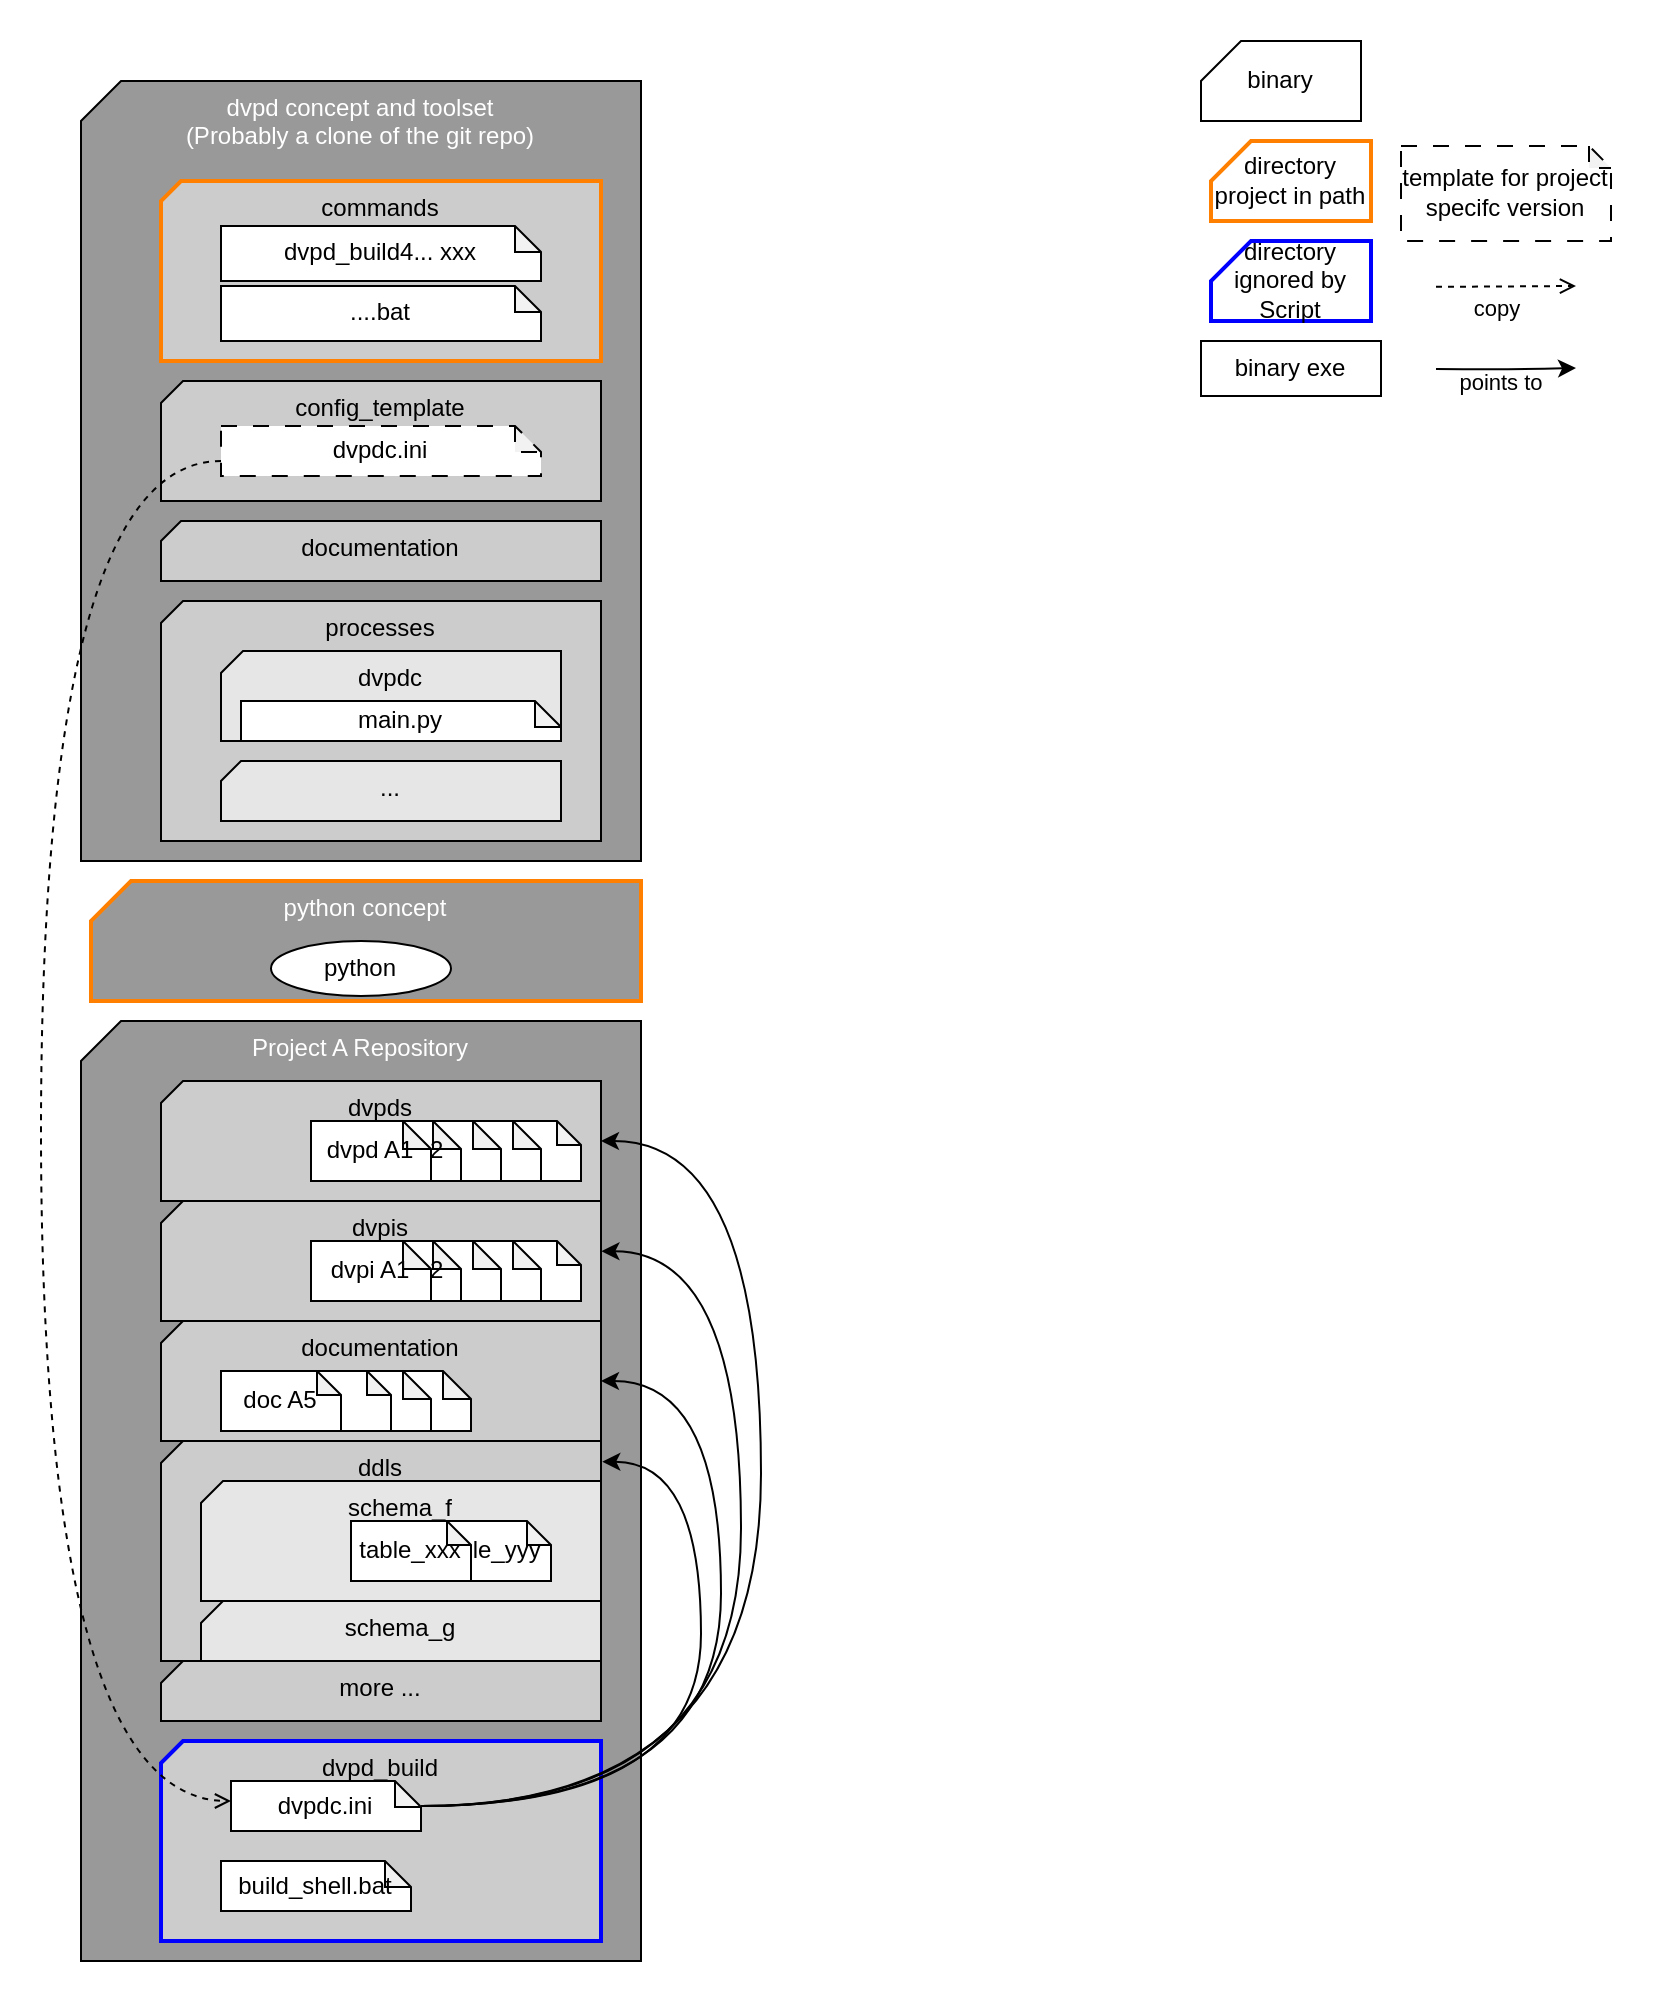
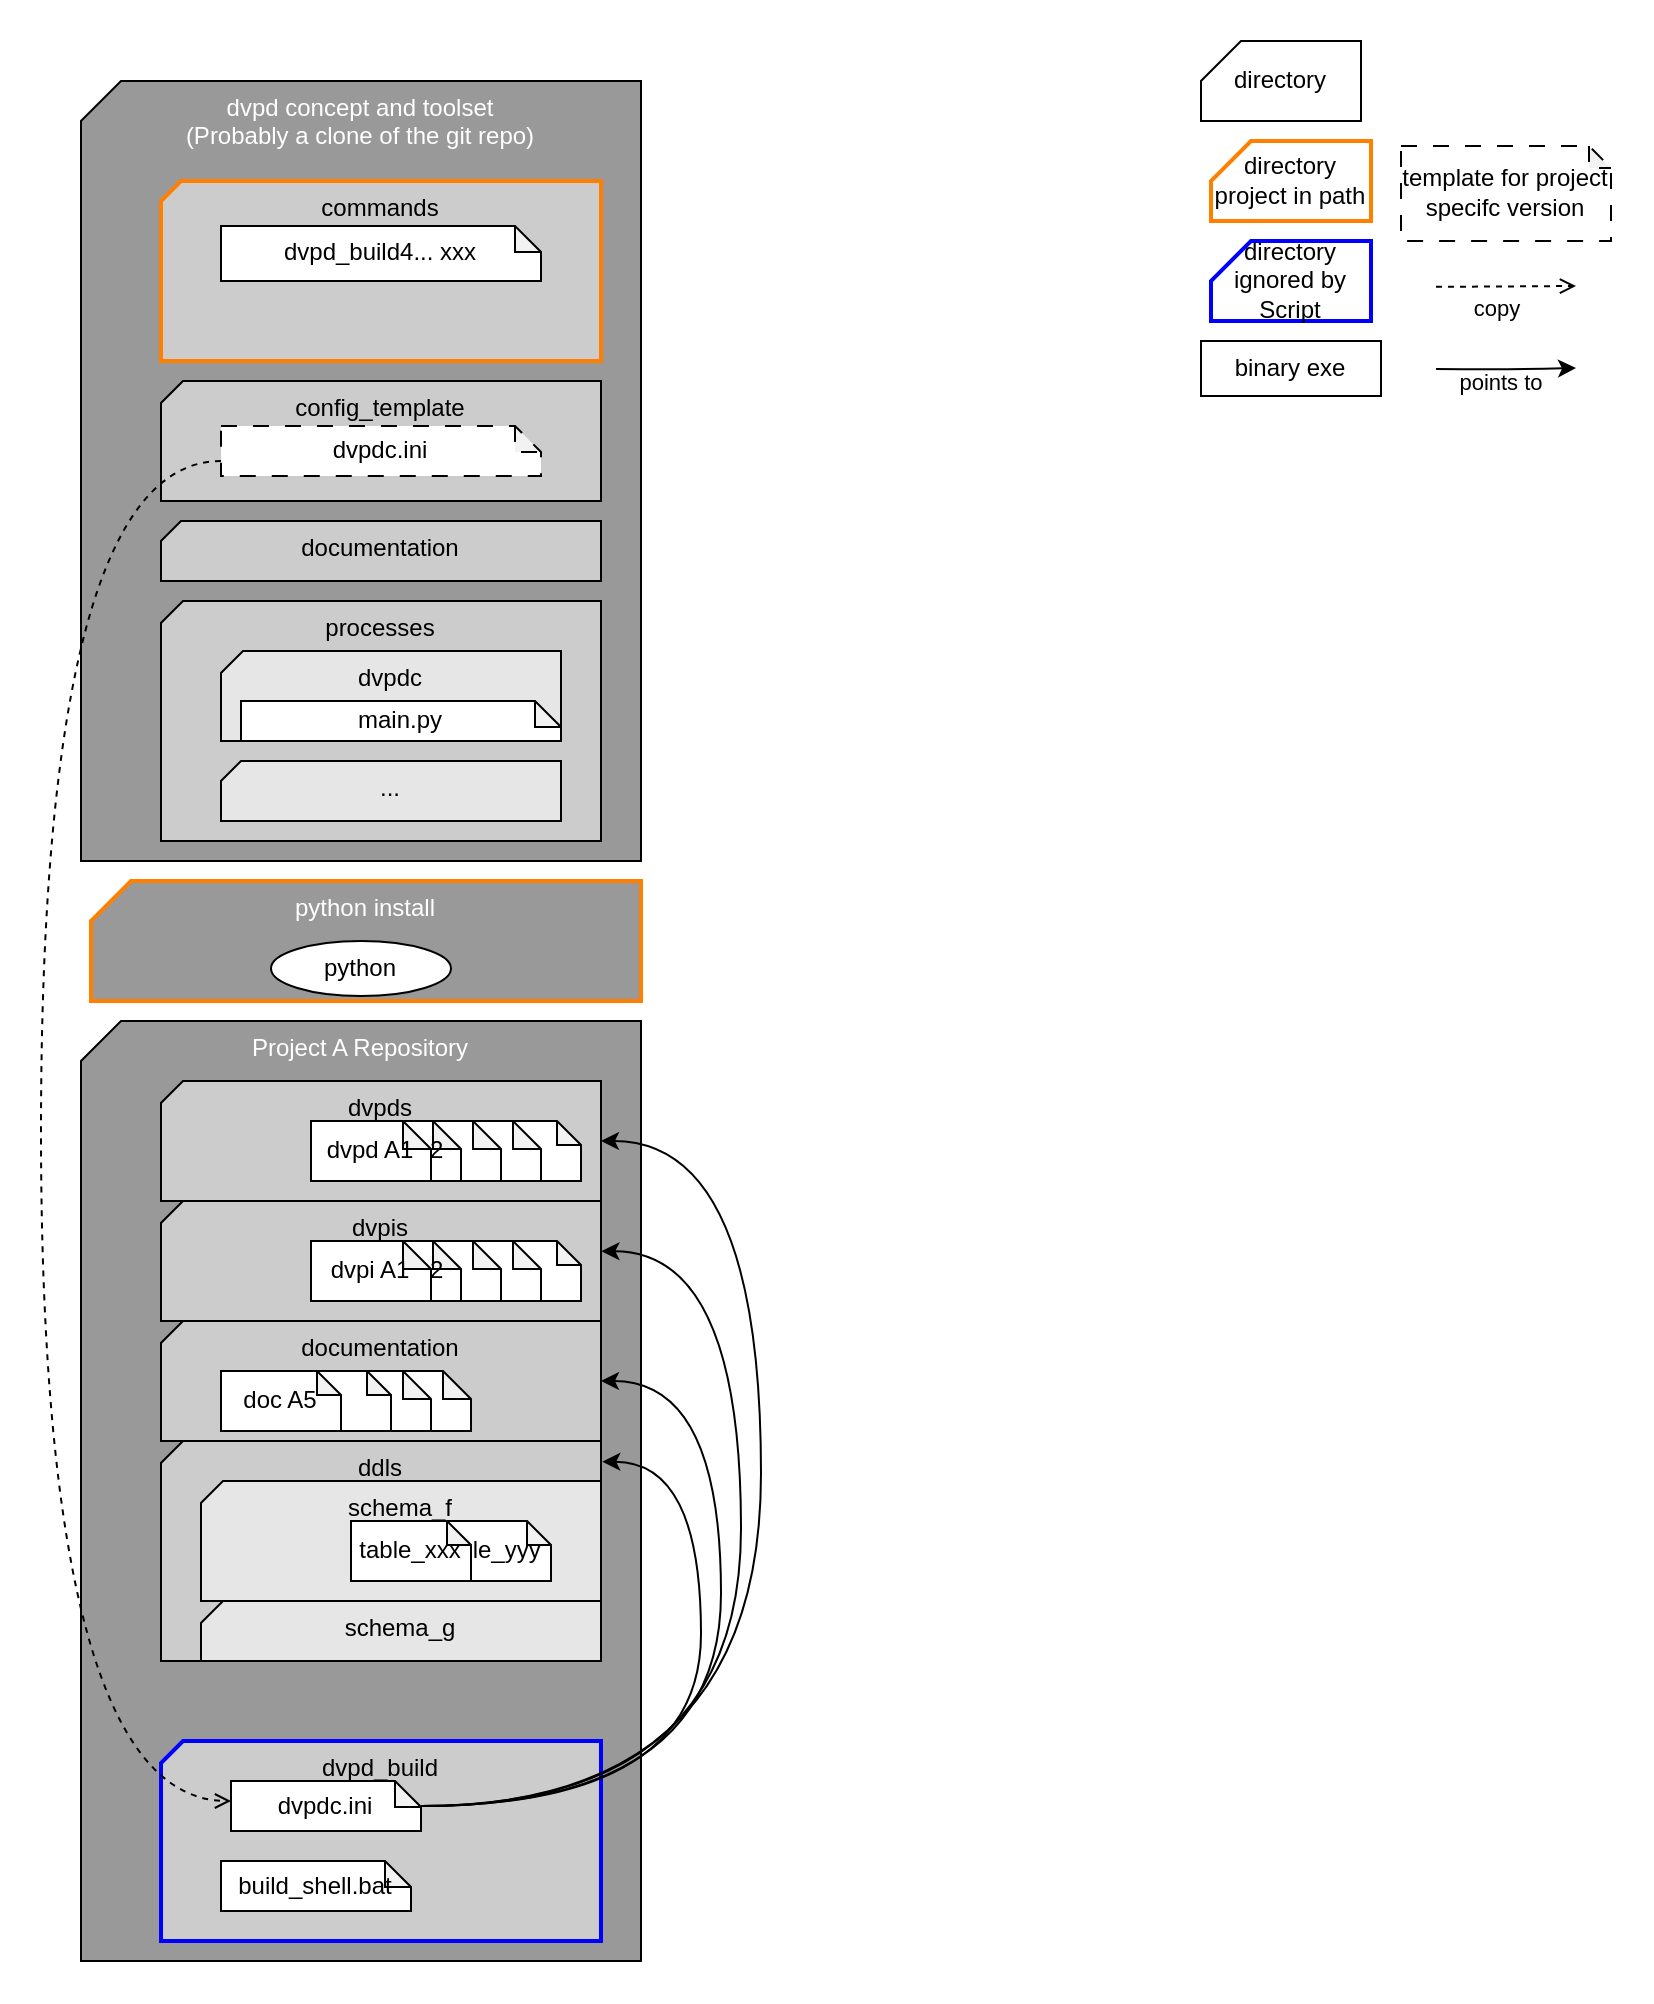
node "binary": label "binary" -> "directory"
node "....bat": removed
node "python concept": label "python concept" -> "python install"
node "more ...": removed
